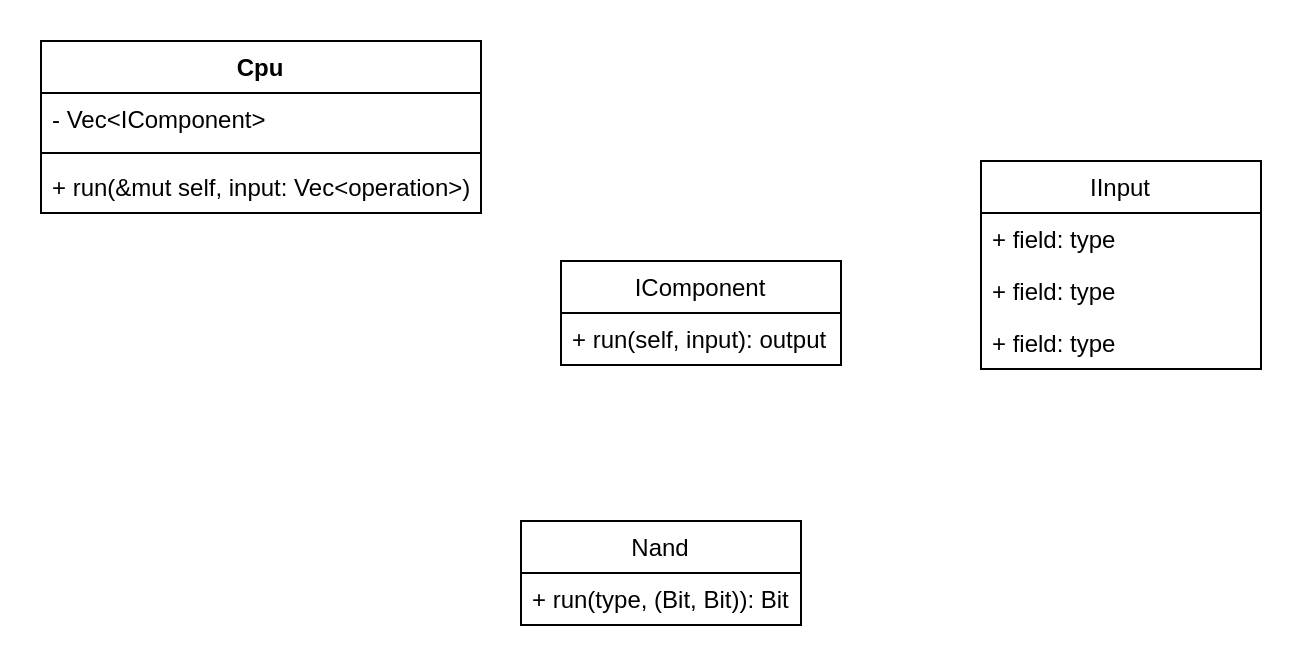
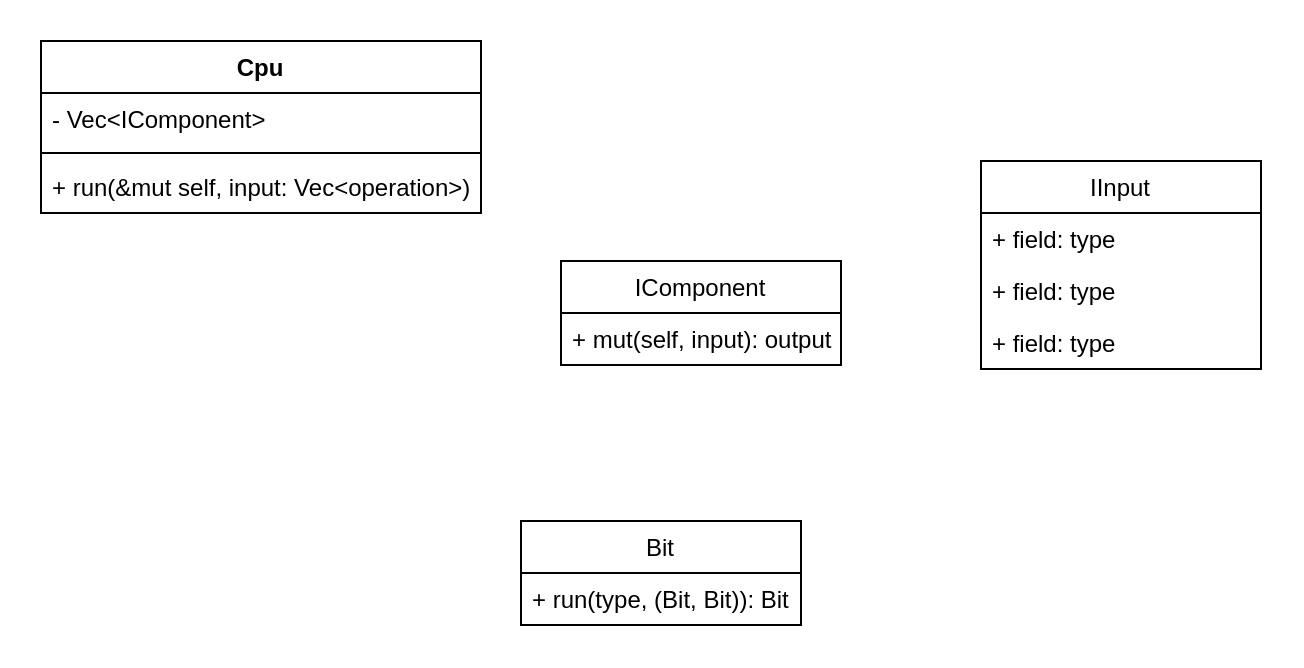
node "+ run(self, input): output": label "+ run(self, input): output" -> "+ mut(self, input): output"
node "Nand": label "Nand" -> "Bit"
